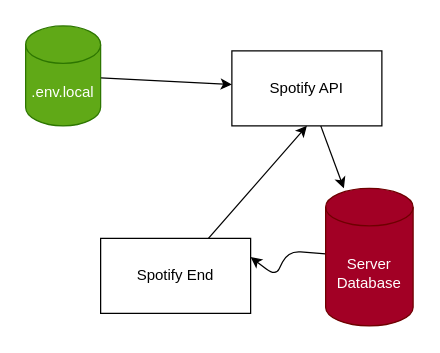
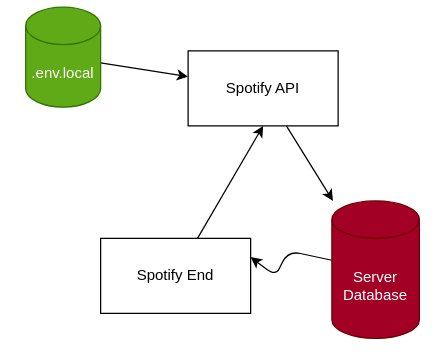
node ".env.local": moved (63, 76) -> (63, 57)
node "Spotify API": moved (307, 88) -> (263, 88)
node "Server Database": moved (369, 257) -> (376, 269)
